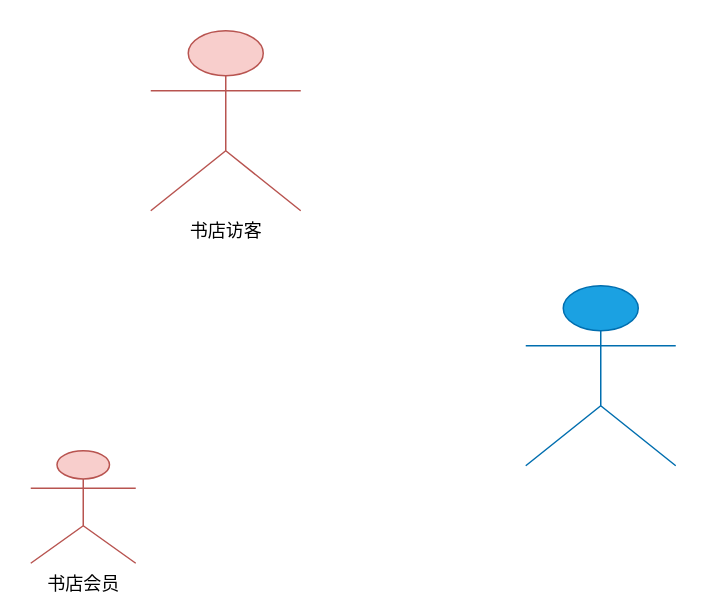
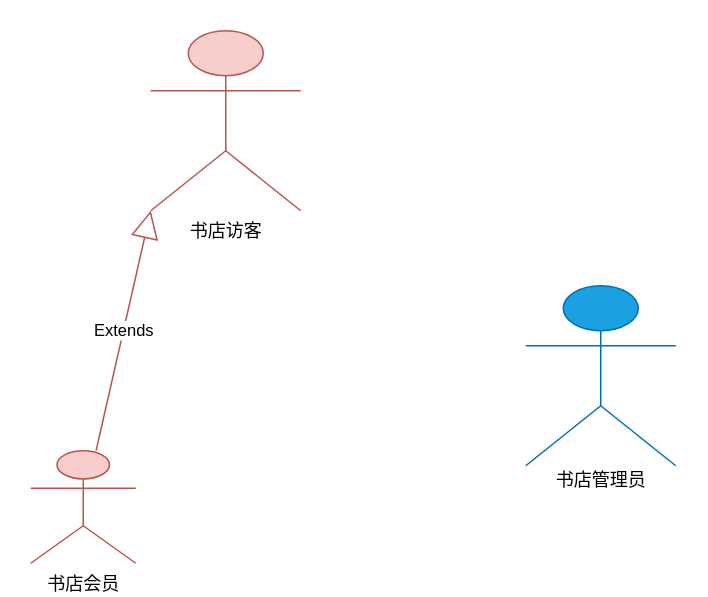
edge "书店会员" -> "书店访客": added, label "Extends"
node "书店管理员": added
